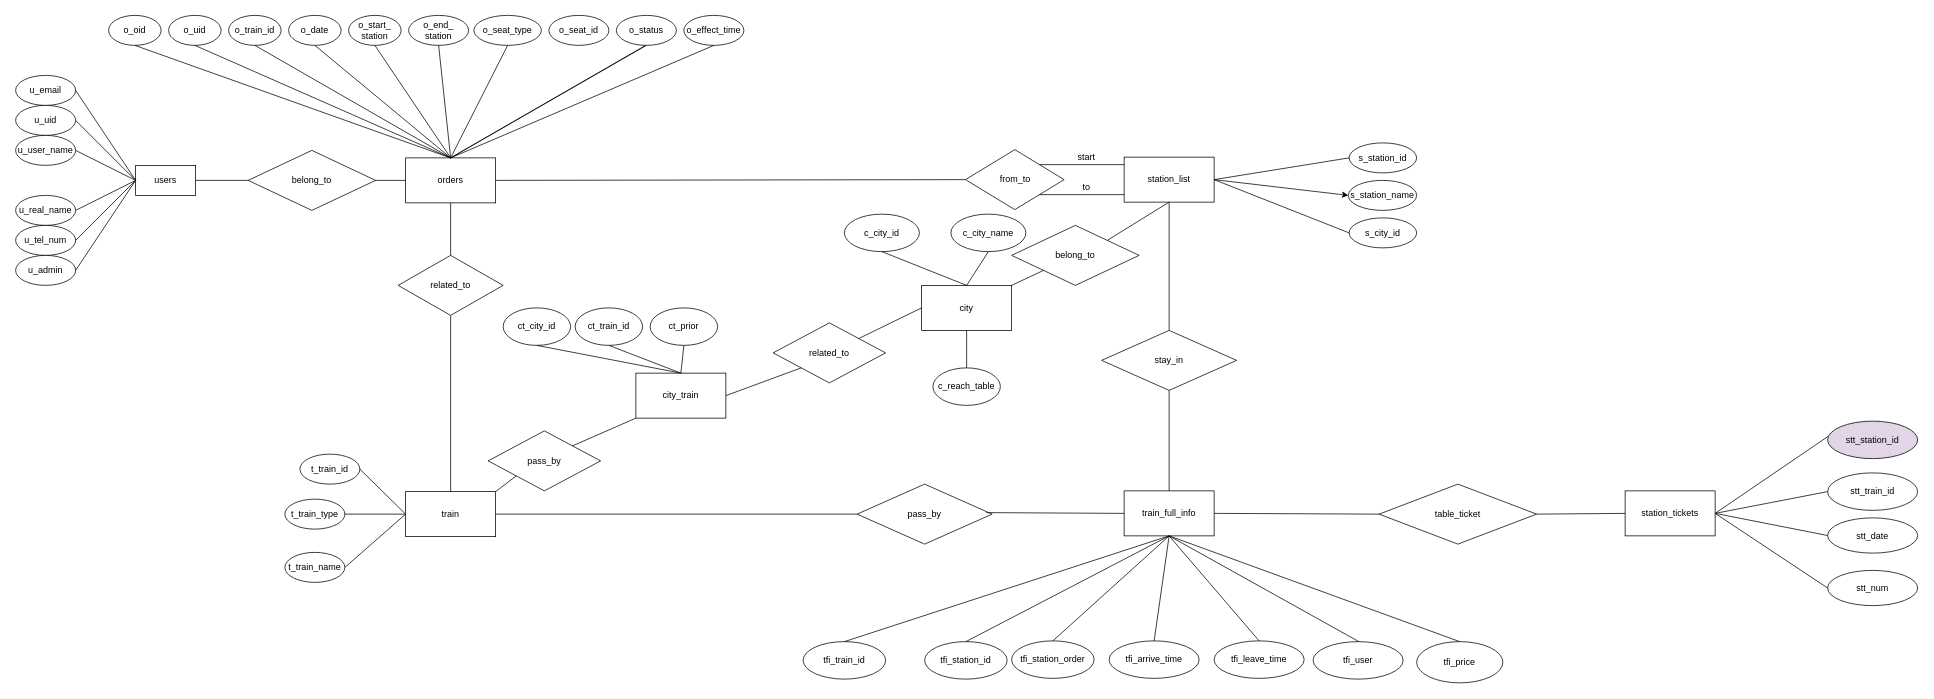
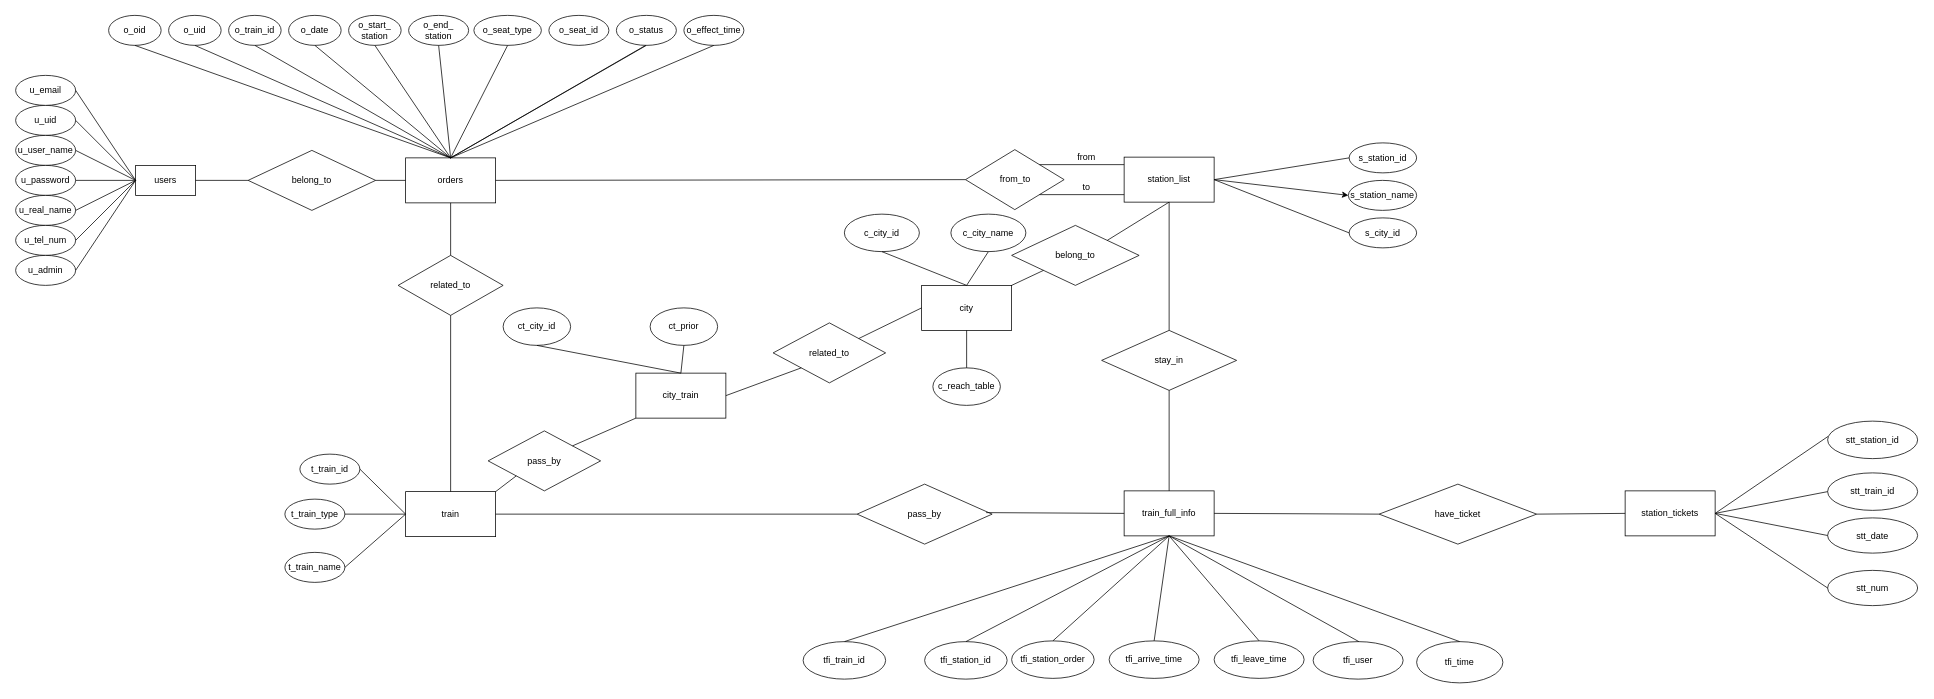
node "start": label "start" -> "from"
node "u_password": added
edge "u_password" -- "users": added
node "ct_train_id": removed
edge "ct_train_id" -- "city_train": removed
node "stt_station_id": fillcolor #e1d5e7 -> #ffffff
node "table_ticket": label "table_ticket" -> "have_ticket"
node "tfi_price": label "tfi_price" -> "tfi_time"
